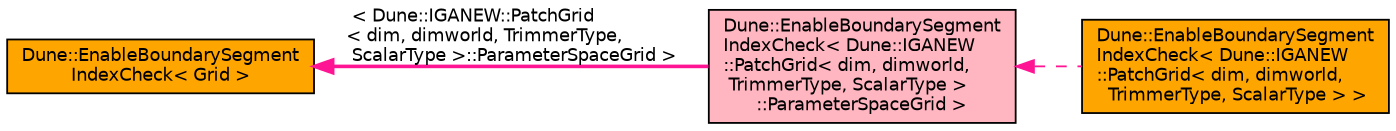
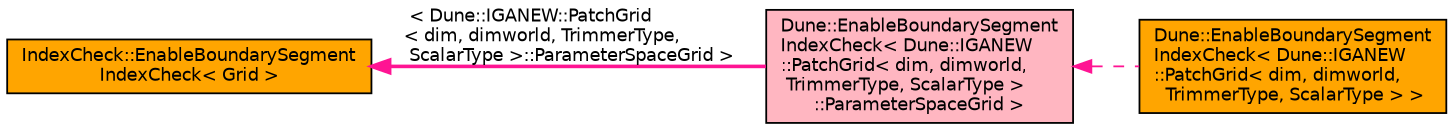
node "Dune::EnableBoundarySegment IndexCheck< Grid >": label "Dune::EnableBoundarySegment IndexCheck< Grid >" -> "IndexCheck::EnableBoundarySegment IndexCheck< Grid >"
